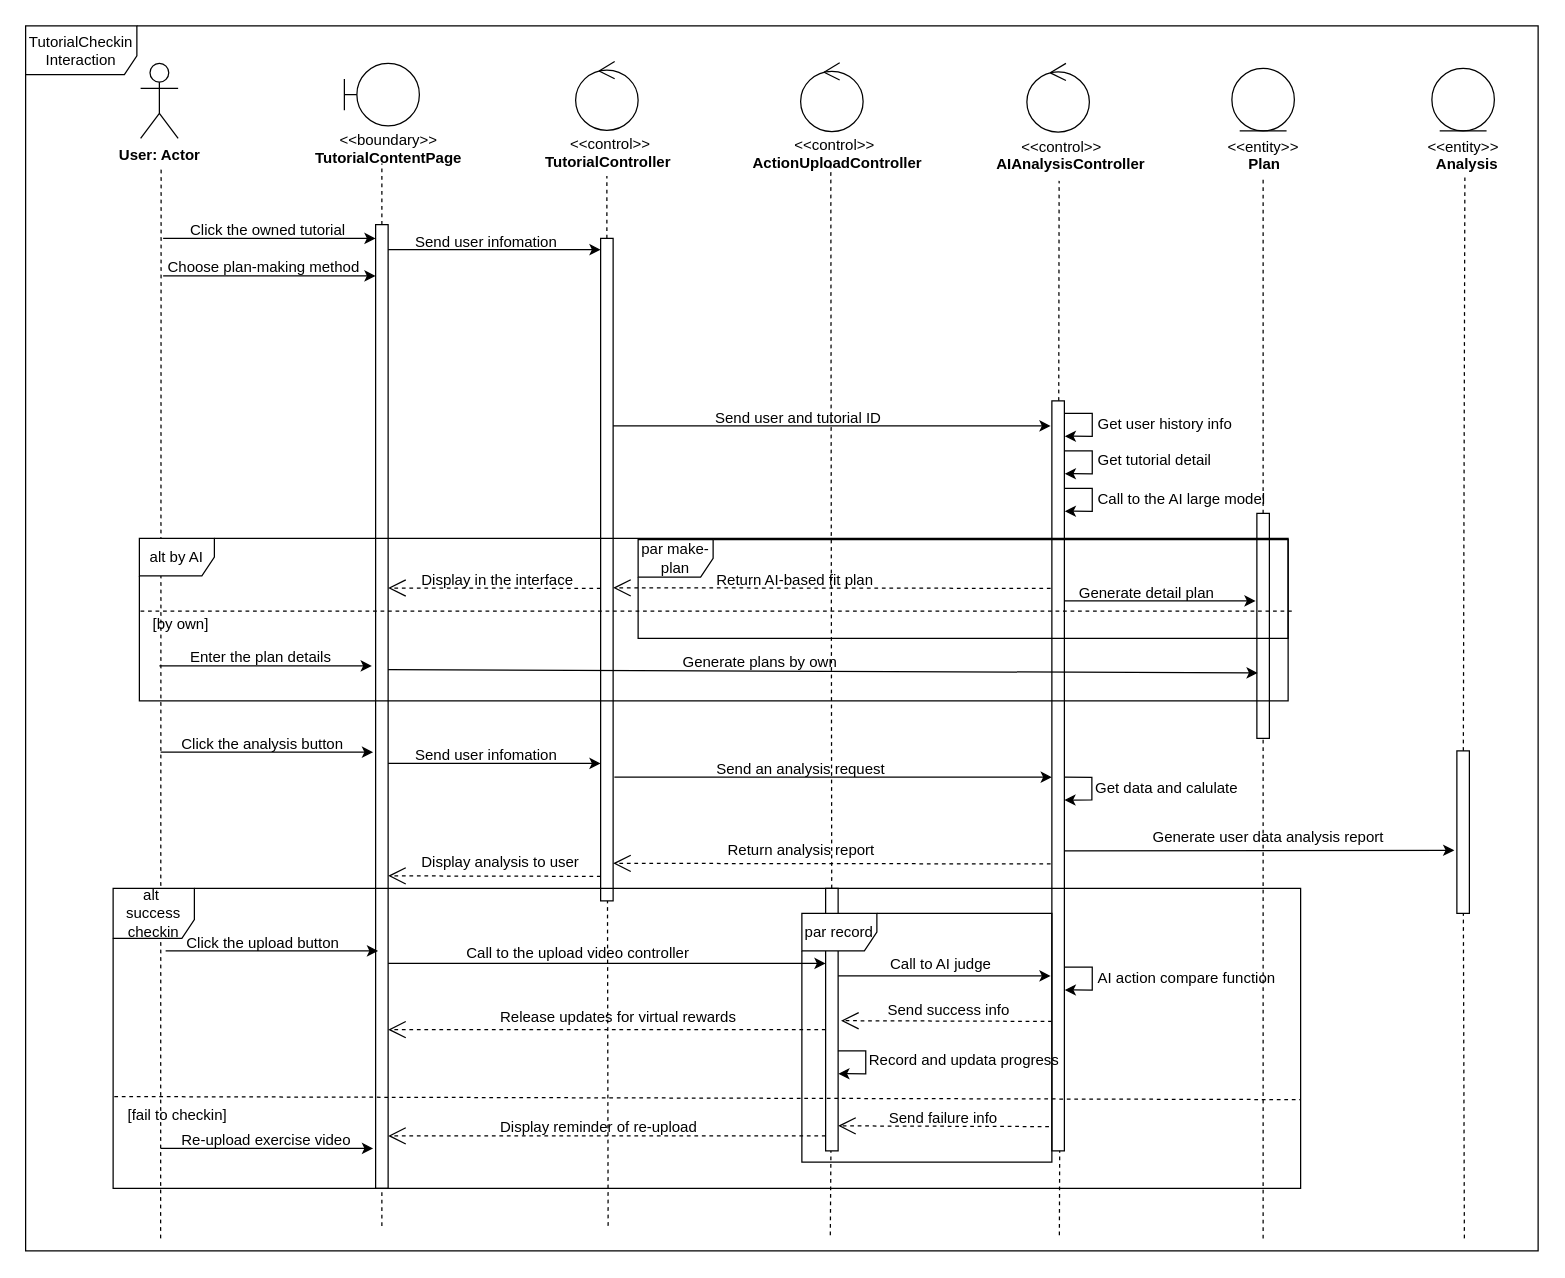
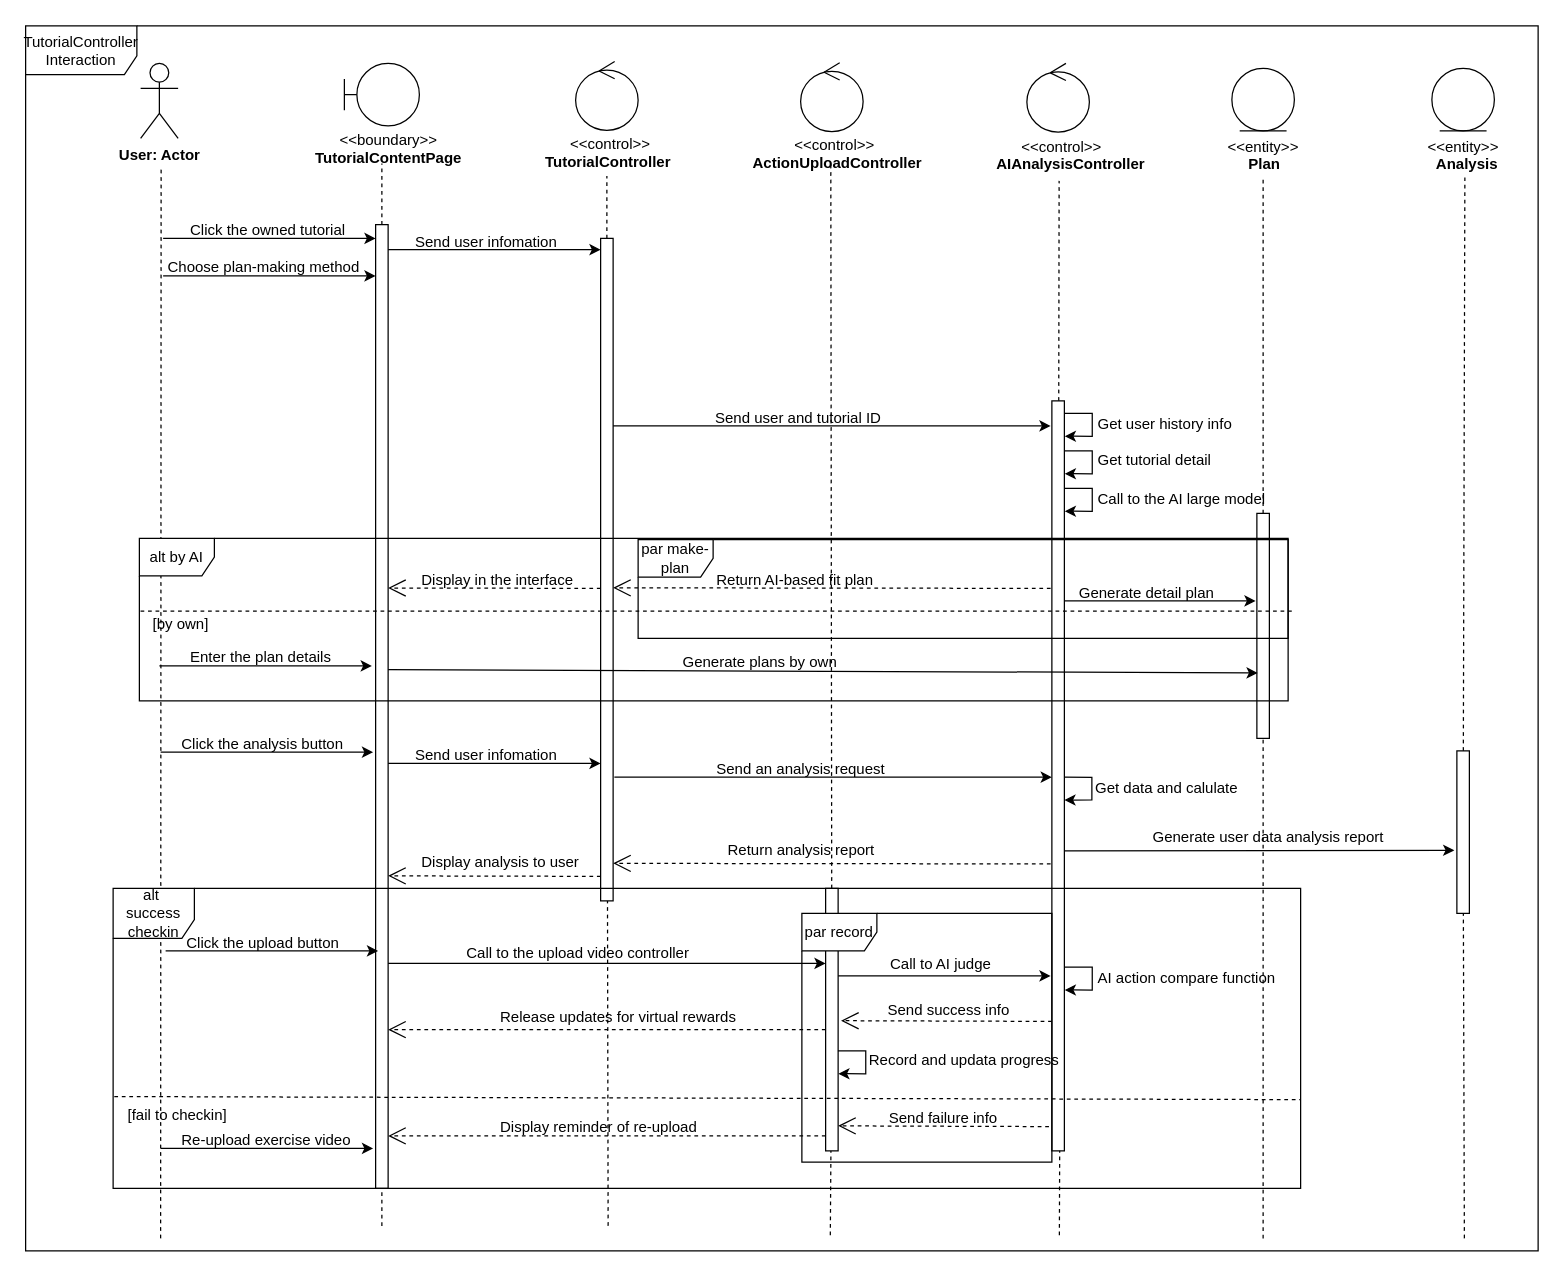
node "TutorialCheckin Interaction": label "TutorialCheckin Interaction" -> "TutorialController Interaction"
